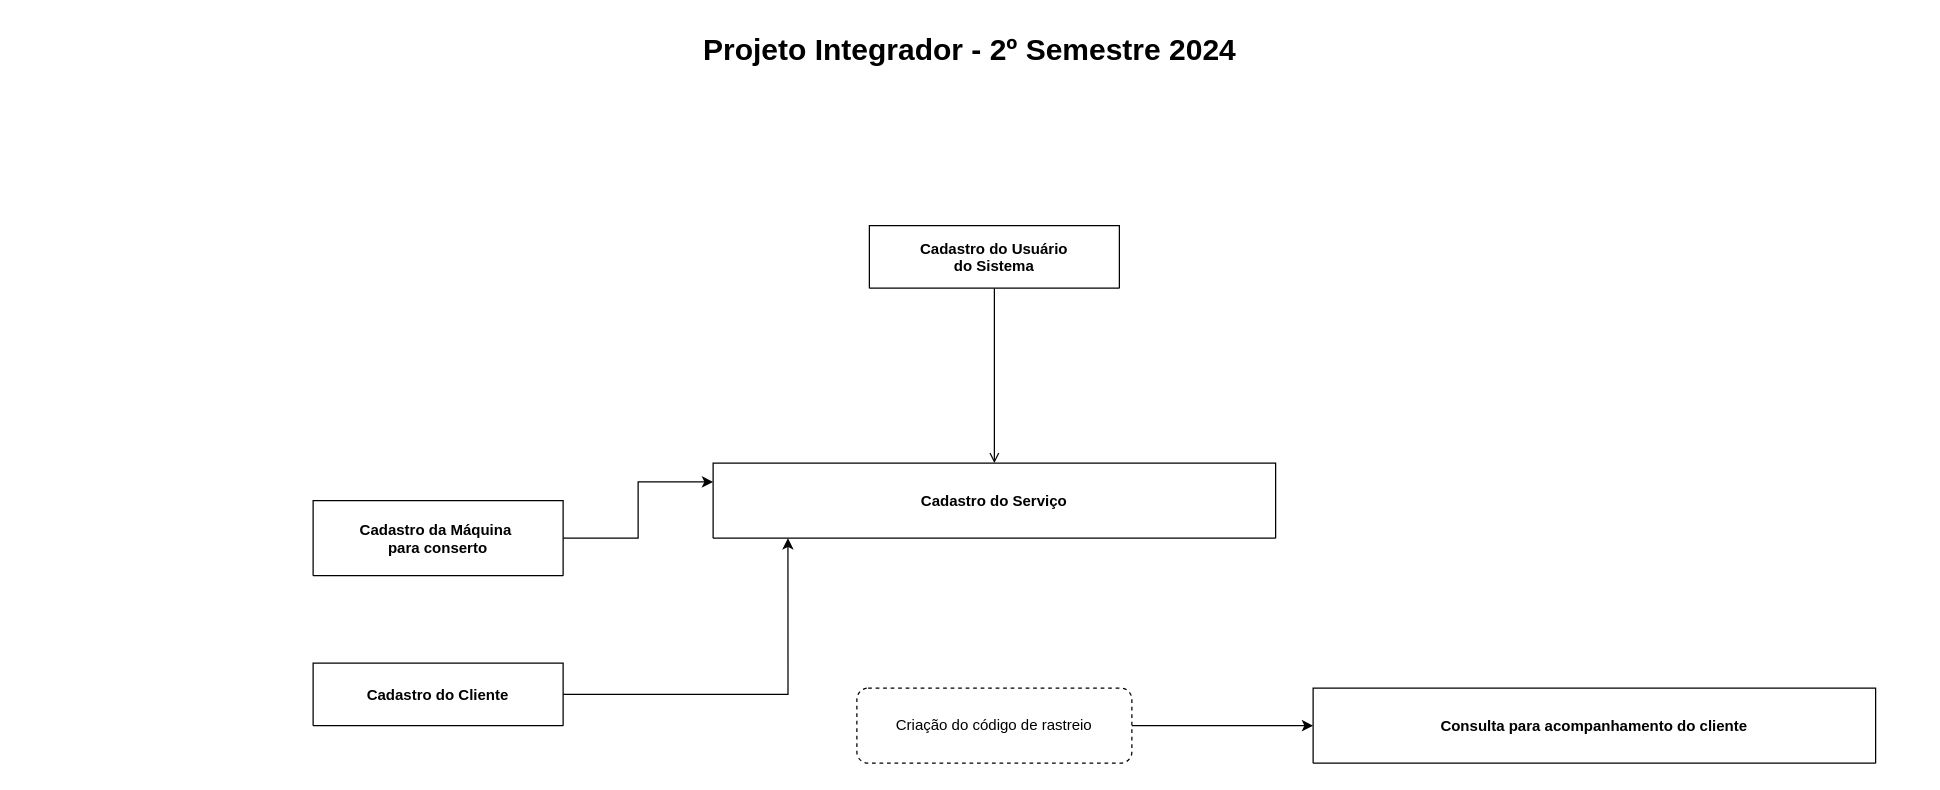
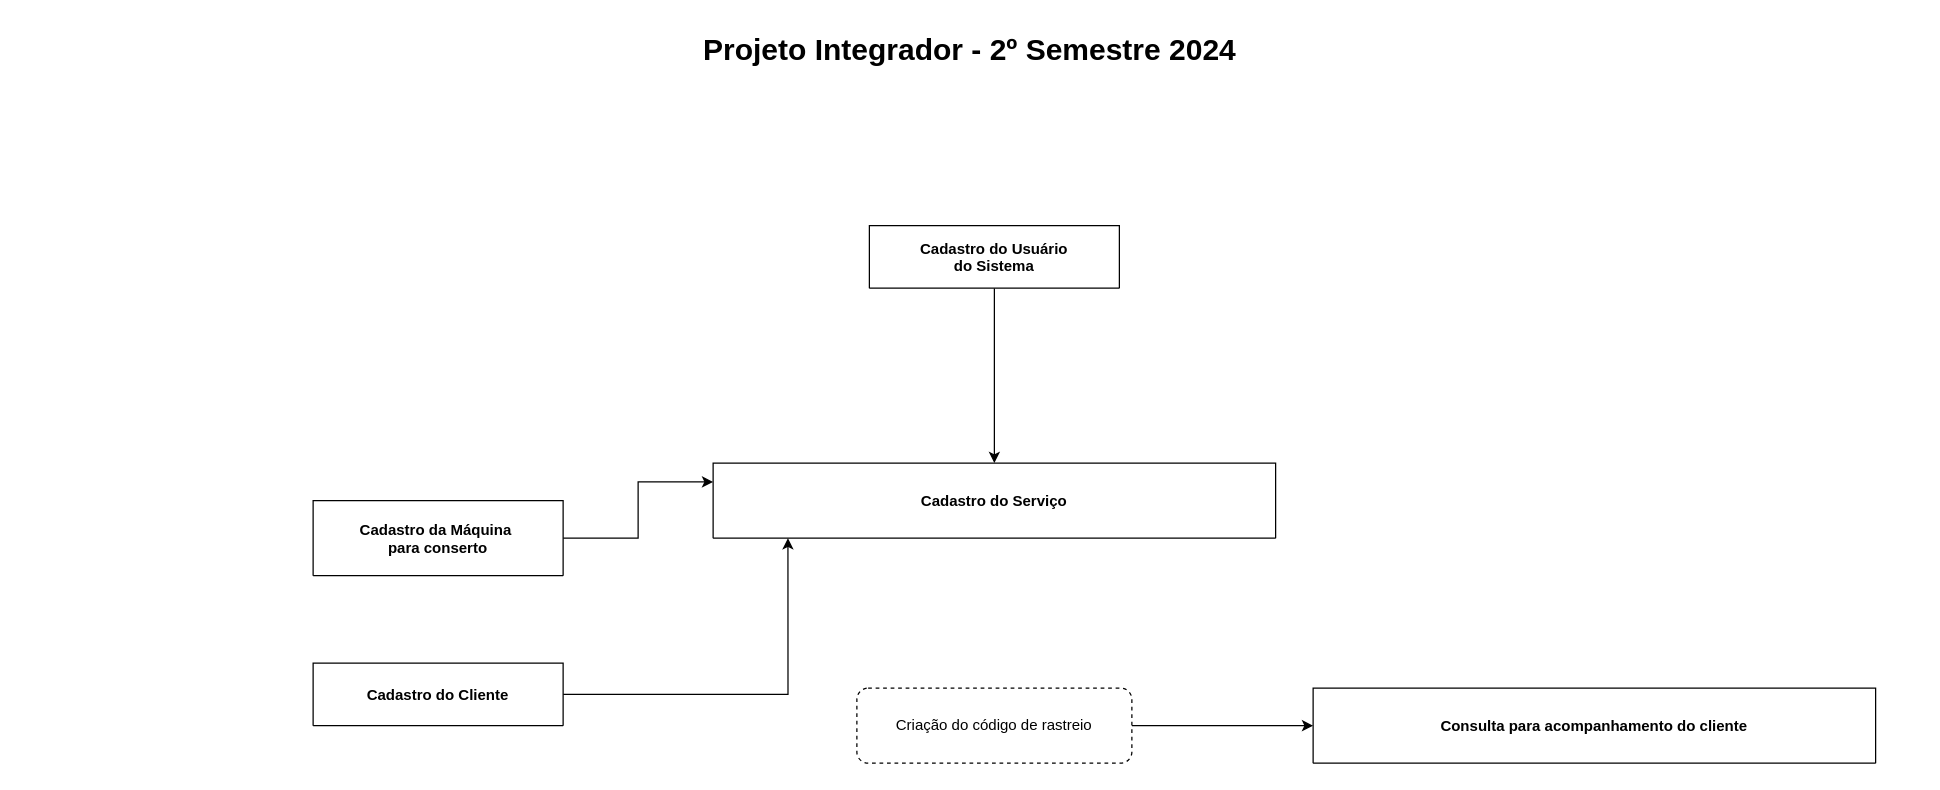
edge "Cadastro do Usuário do Sistema" -> "Cadastro do Serviço": arrowhead open -> classic
